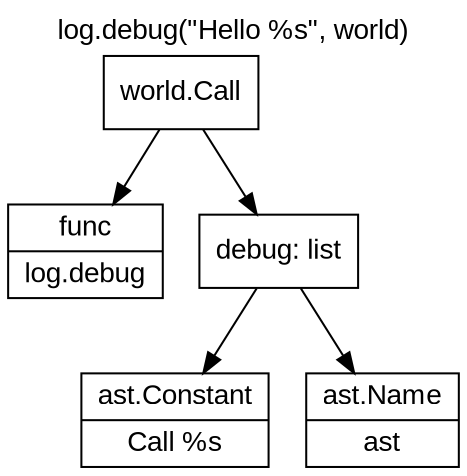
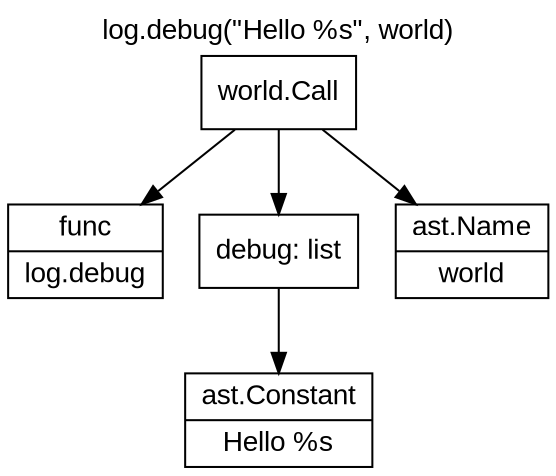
edge "debug: list" -> "ast.Name": now "world.Call" -> "ast.Name"
node "ast.Constant": text "Call %s" -> "Hello %s"
node "ast.Name": text "ast" -> "world"
